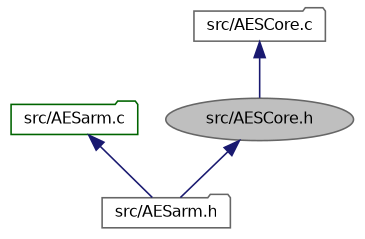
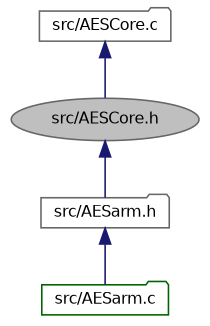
edge "src/AESarm.h" -> "src/AESarm.c": reversed
